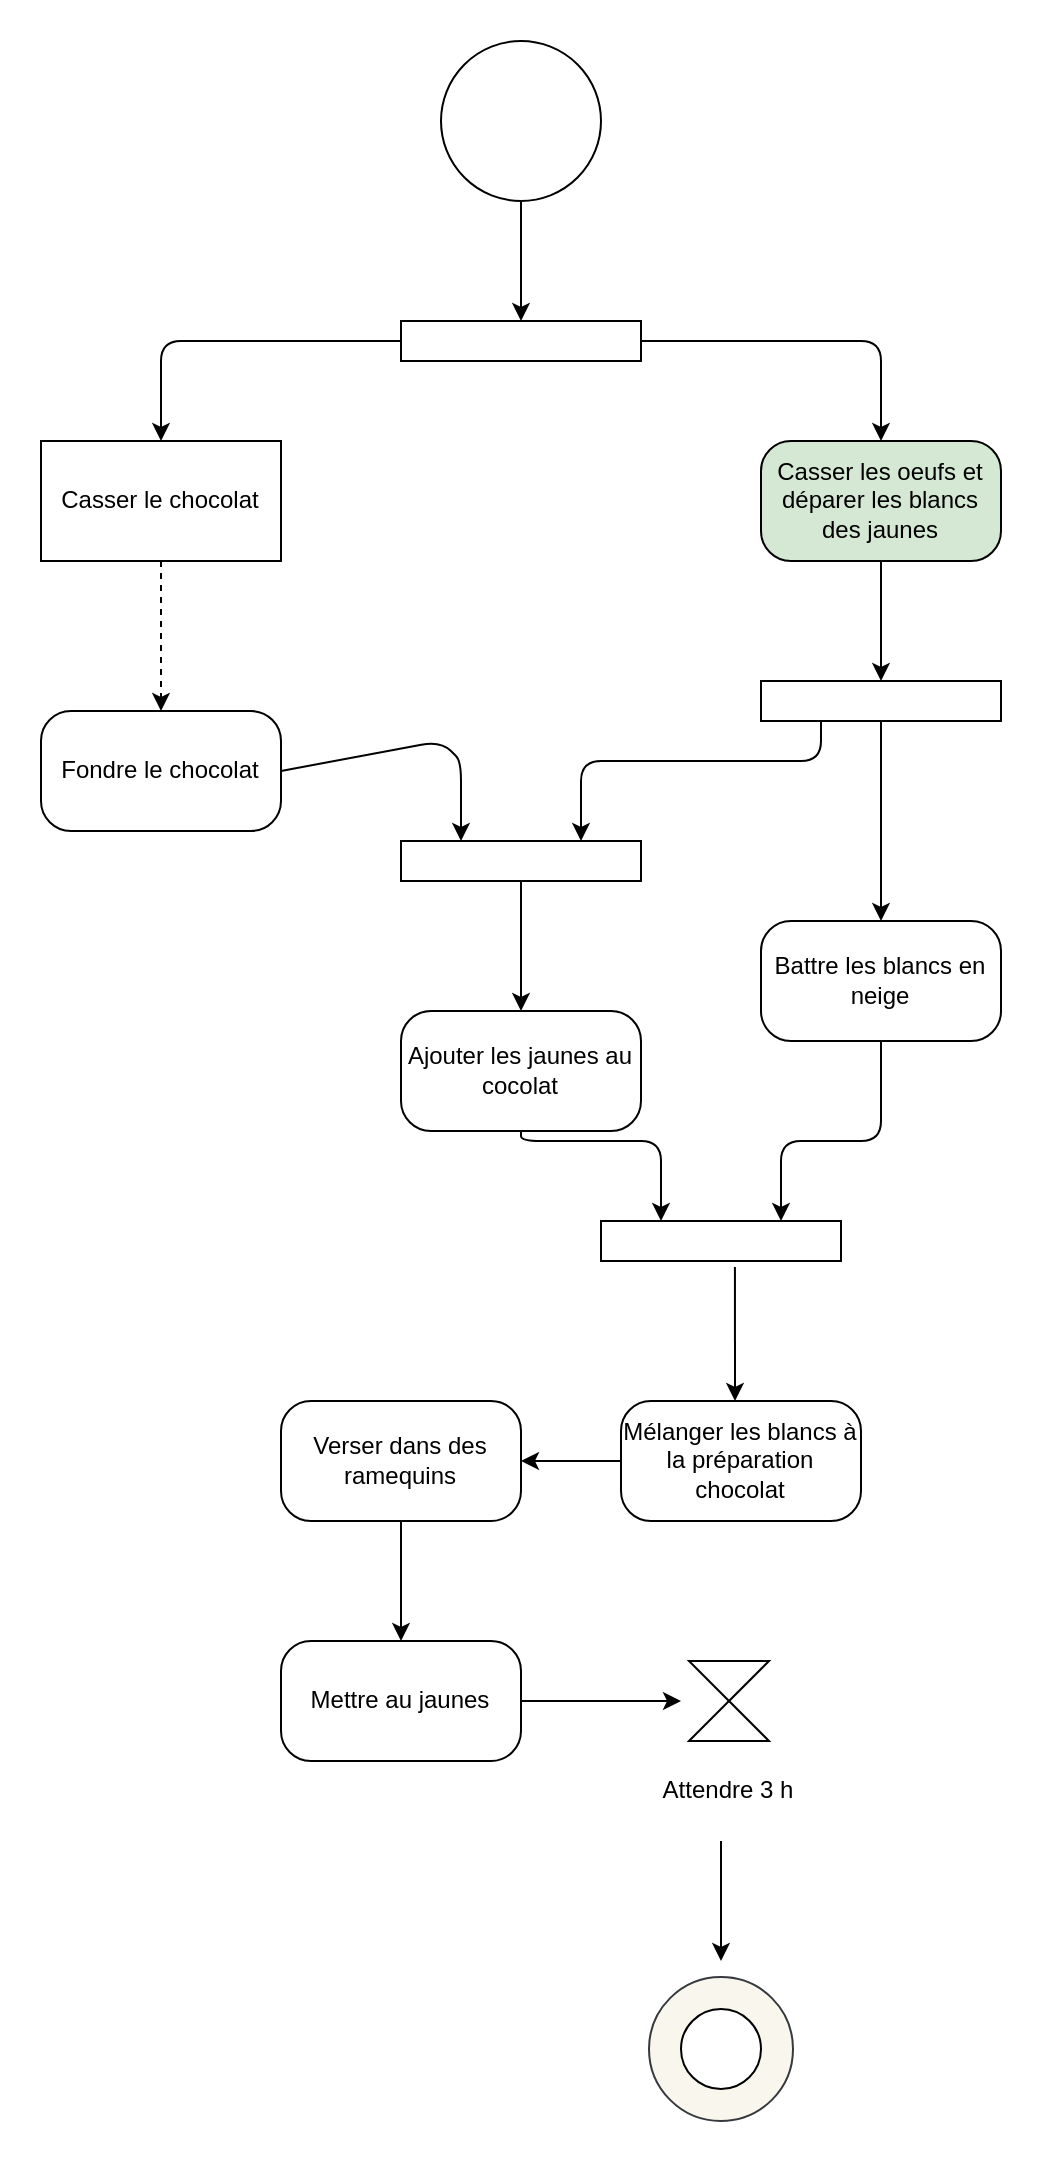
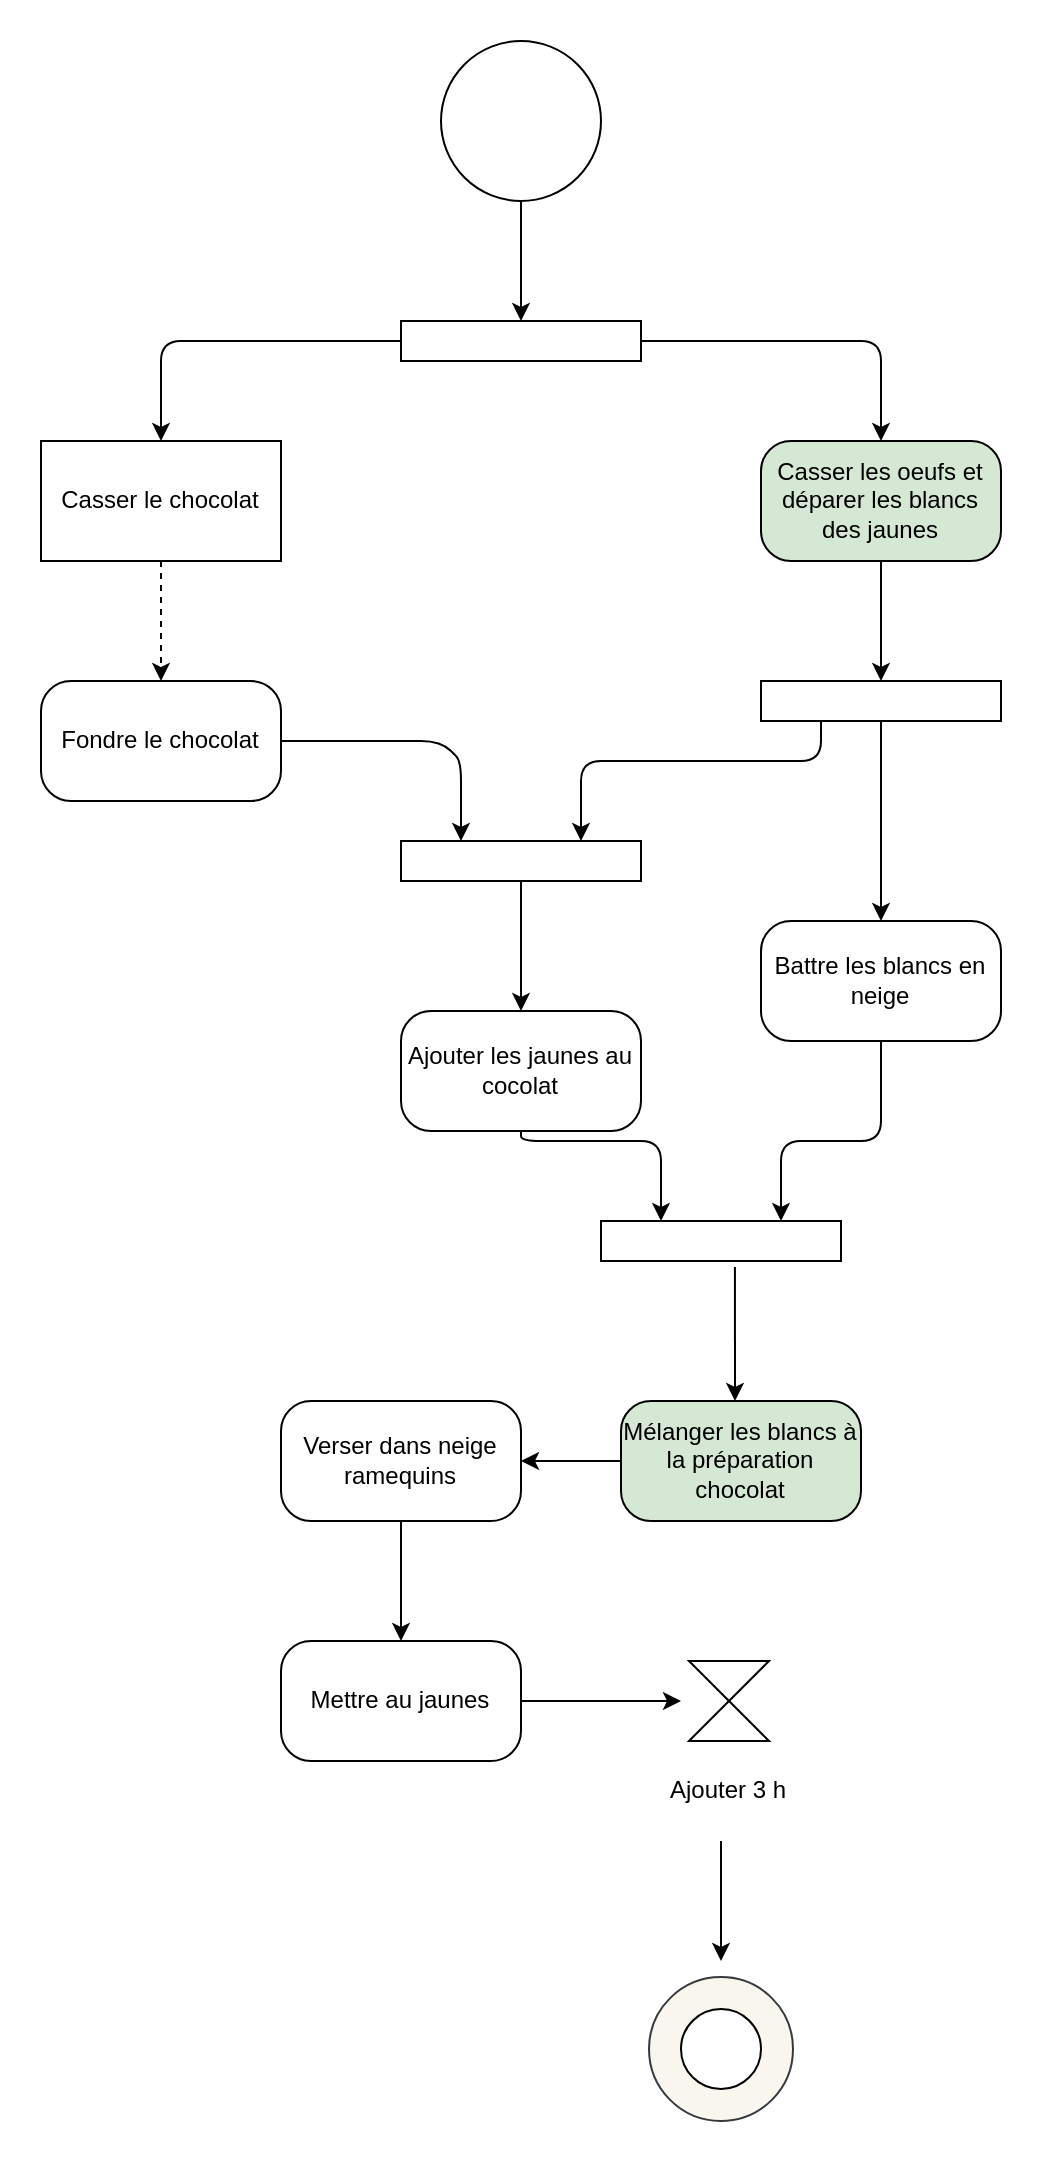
node "Fondre le chocolat": moved (161, 771) -> (161, 741)
node "Verser dans des ramequins": label "Verser dans des ramequins" -> "Verser dans neige ramequins"
node "Mélanger les blancs à la préparation chocolat": fillcolor #ffffff -> #d5e8d4
node "Attendre 3 h": label "Attendre 3 h" -> "Ajouter 3 h"
